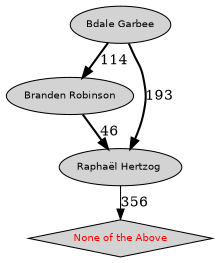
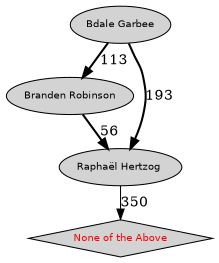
edge "Bdale Garbee" -> "Branden Robinson": label "114" -> "113"
edge "Branden Robinson" -> "Raphaël Hertzog": label "46" -> "56"
edge "Raphaël Hertzog" -> "None of the Above": label "356" -> "350"
